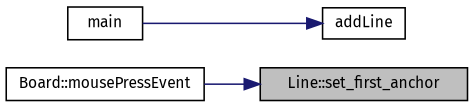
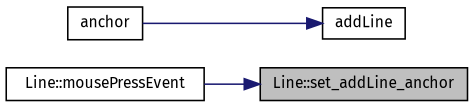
node "main": label "main" -> "anchor"
node "Board::mousePressEvent": label "Board::mousePressEvent" -> "Line::mousePressEvent"
node "Line::set_first_anchor": label "Line::set_first_anchor" -> "Line::set_addLine_anchor"
